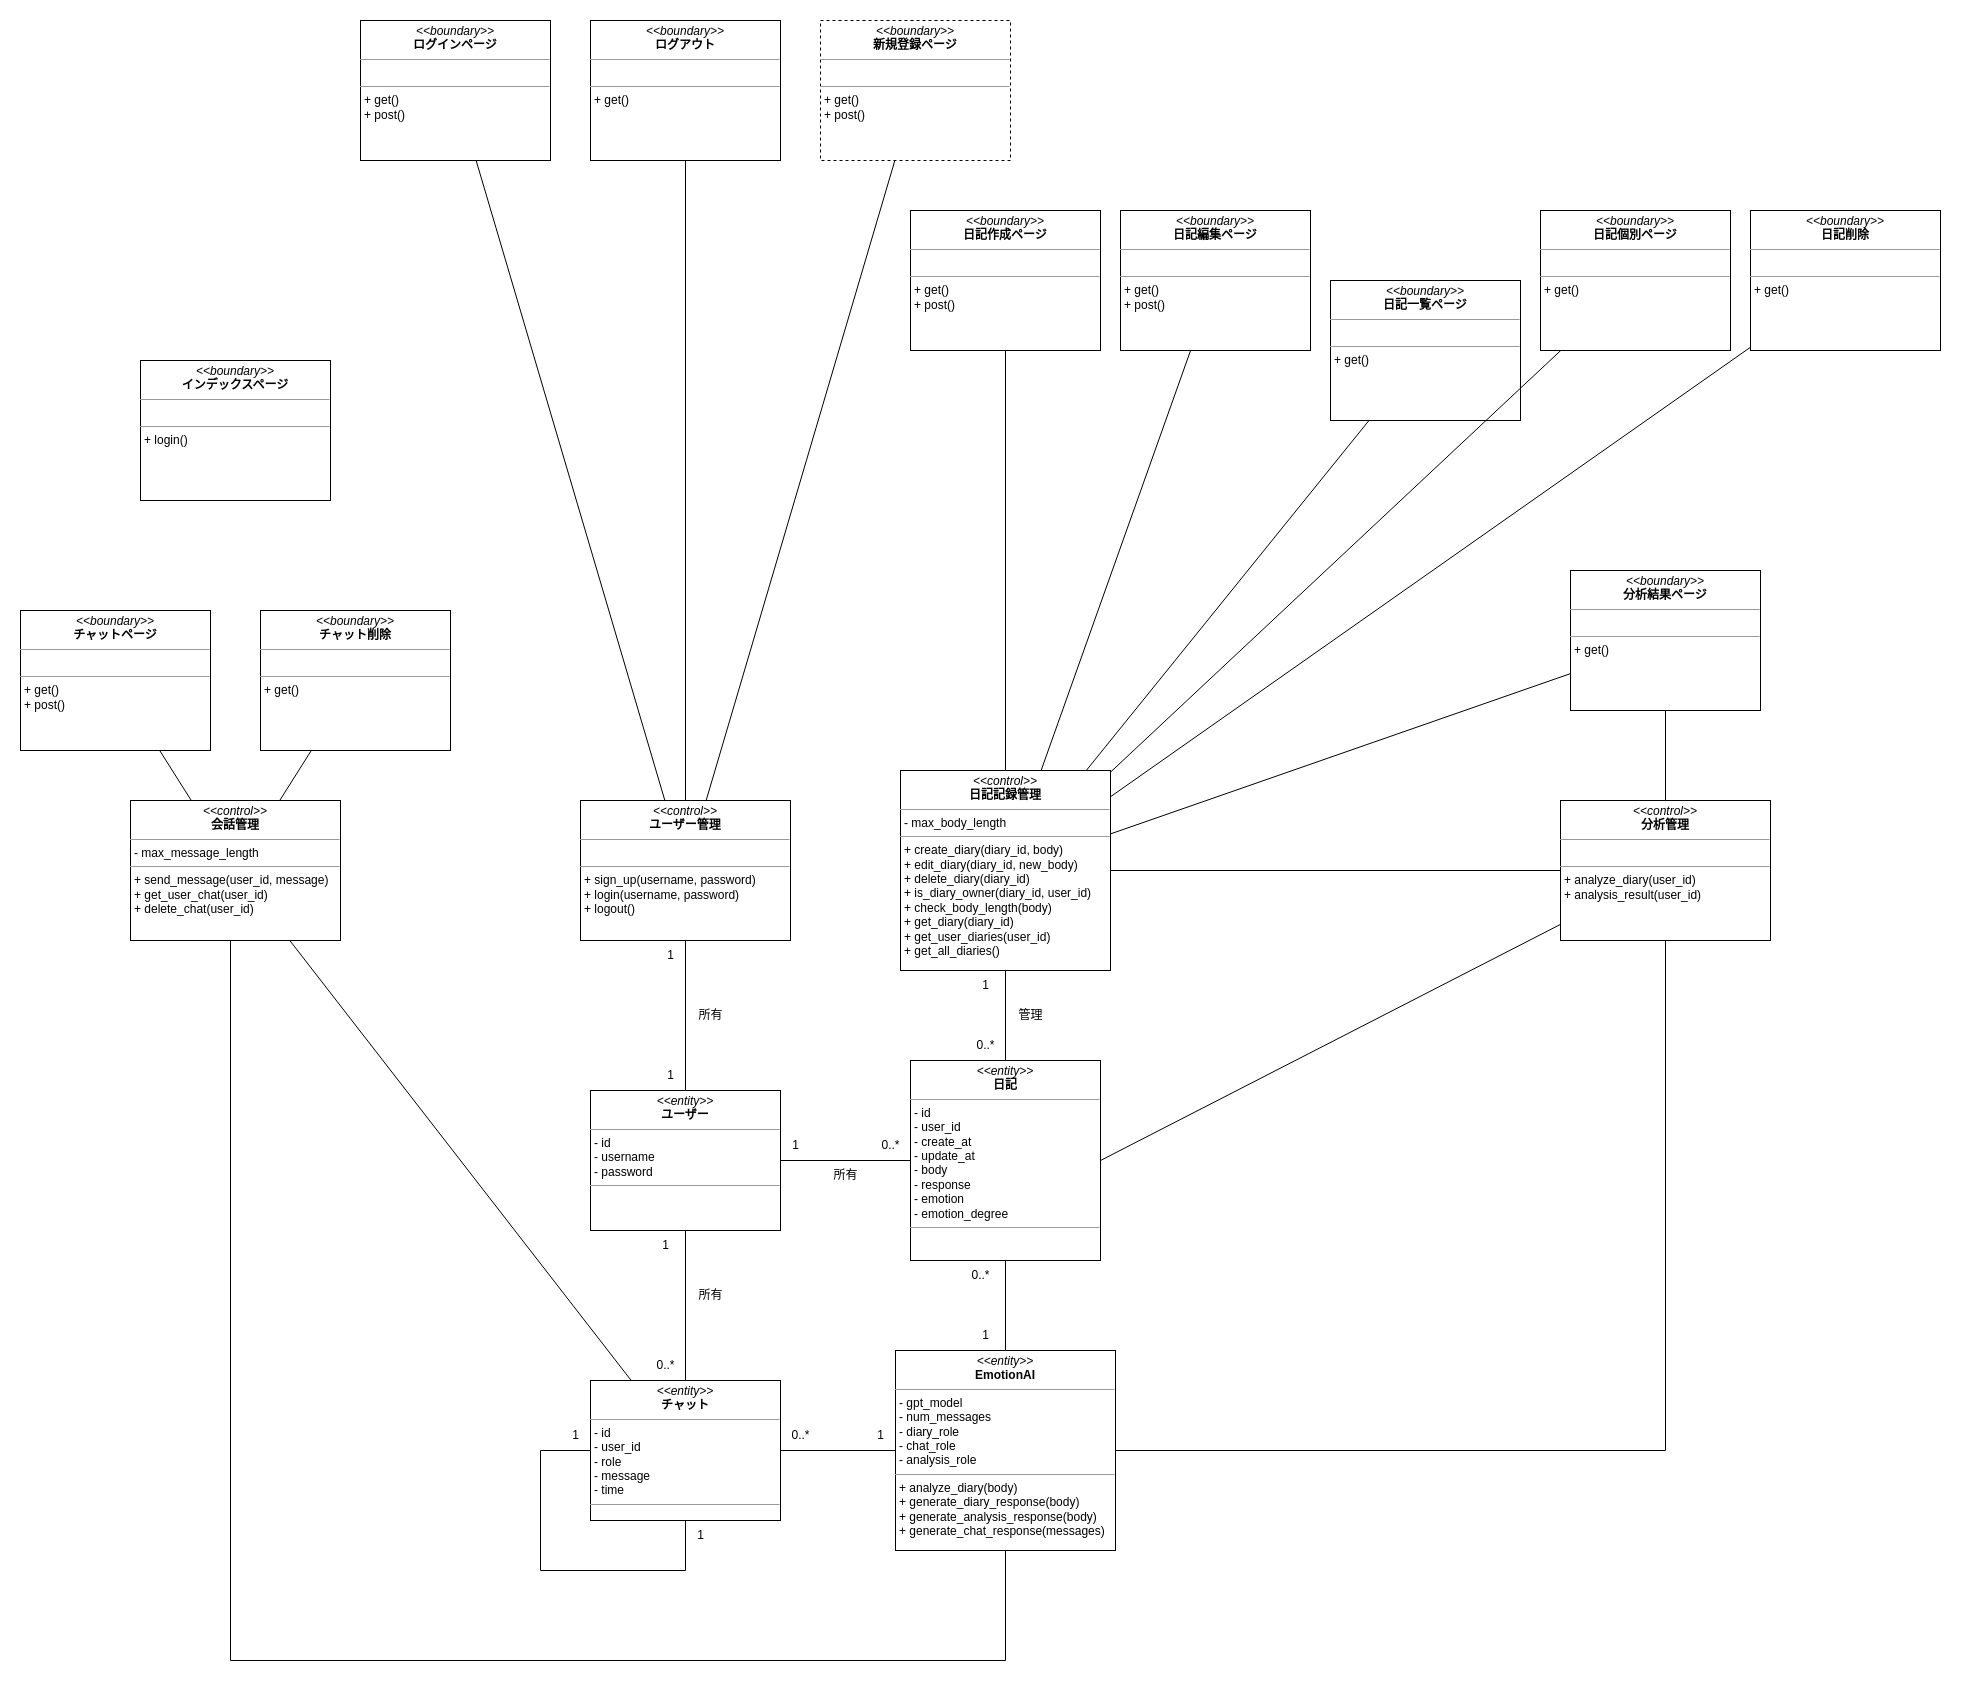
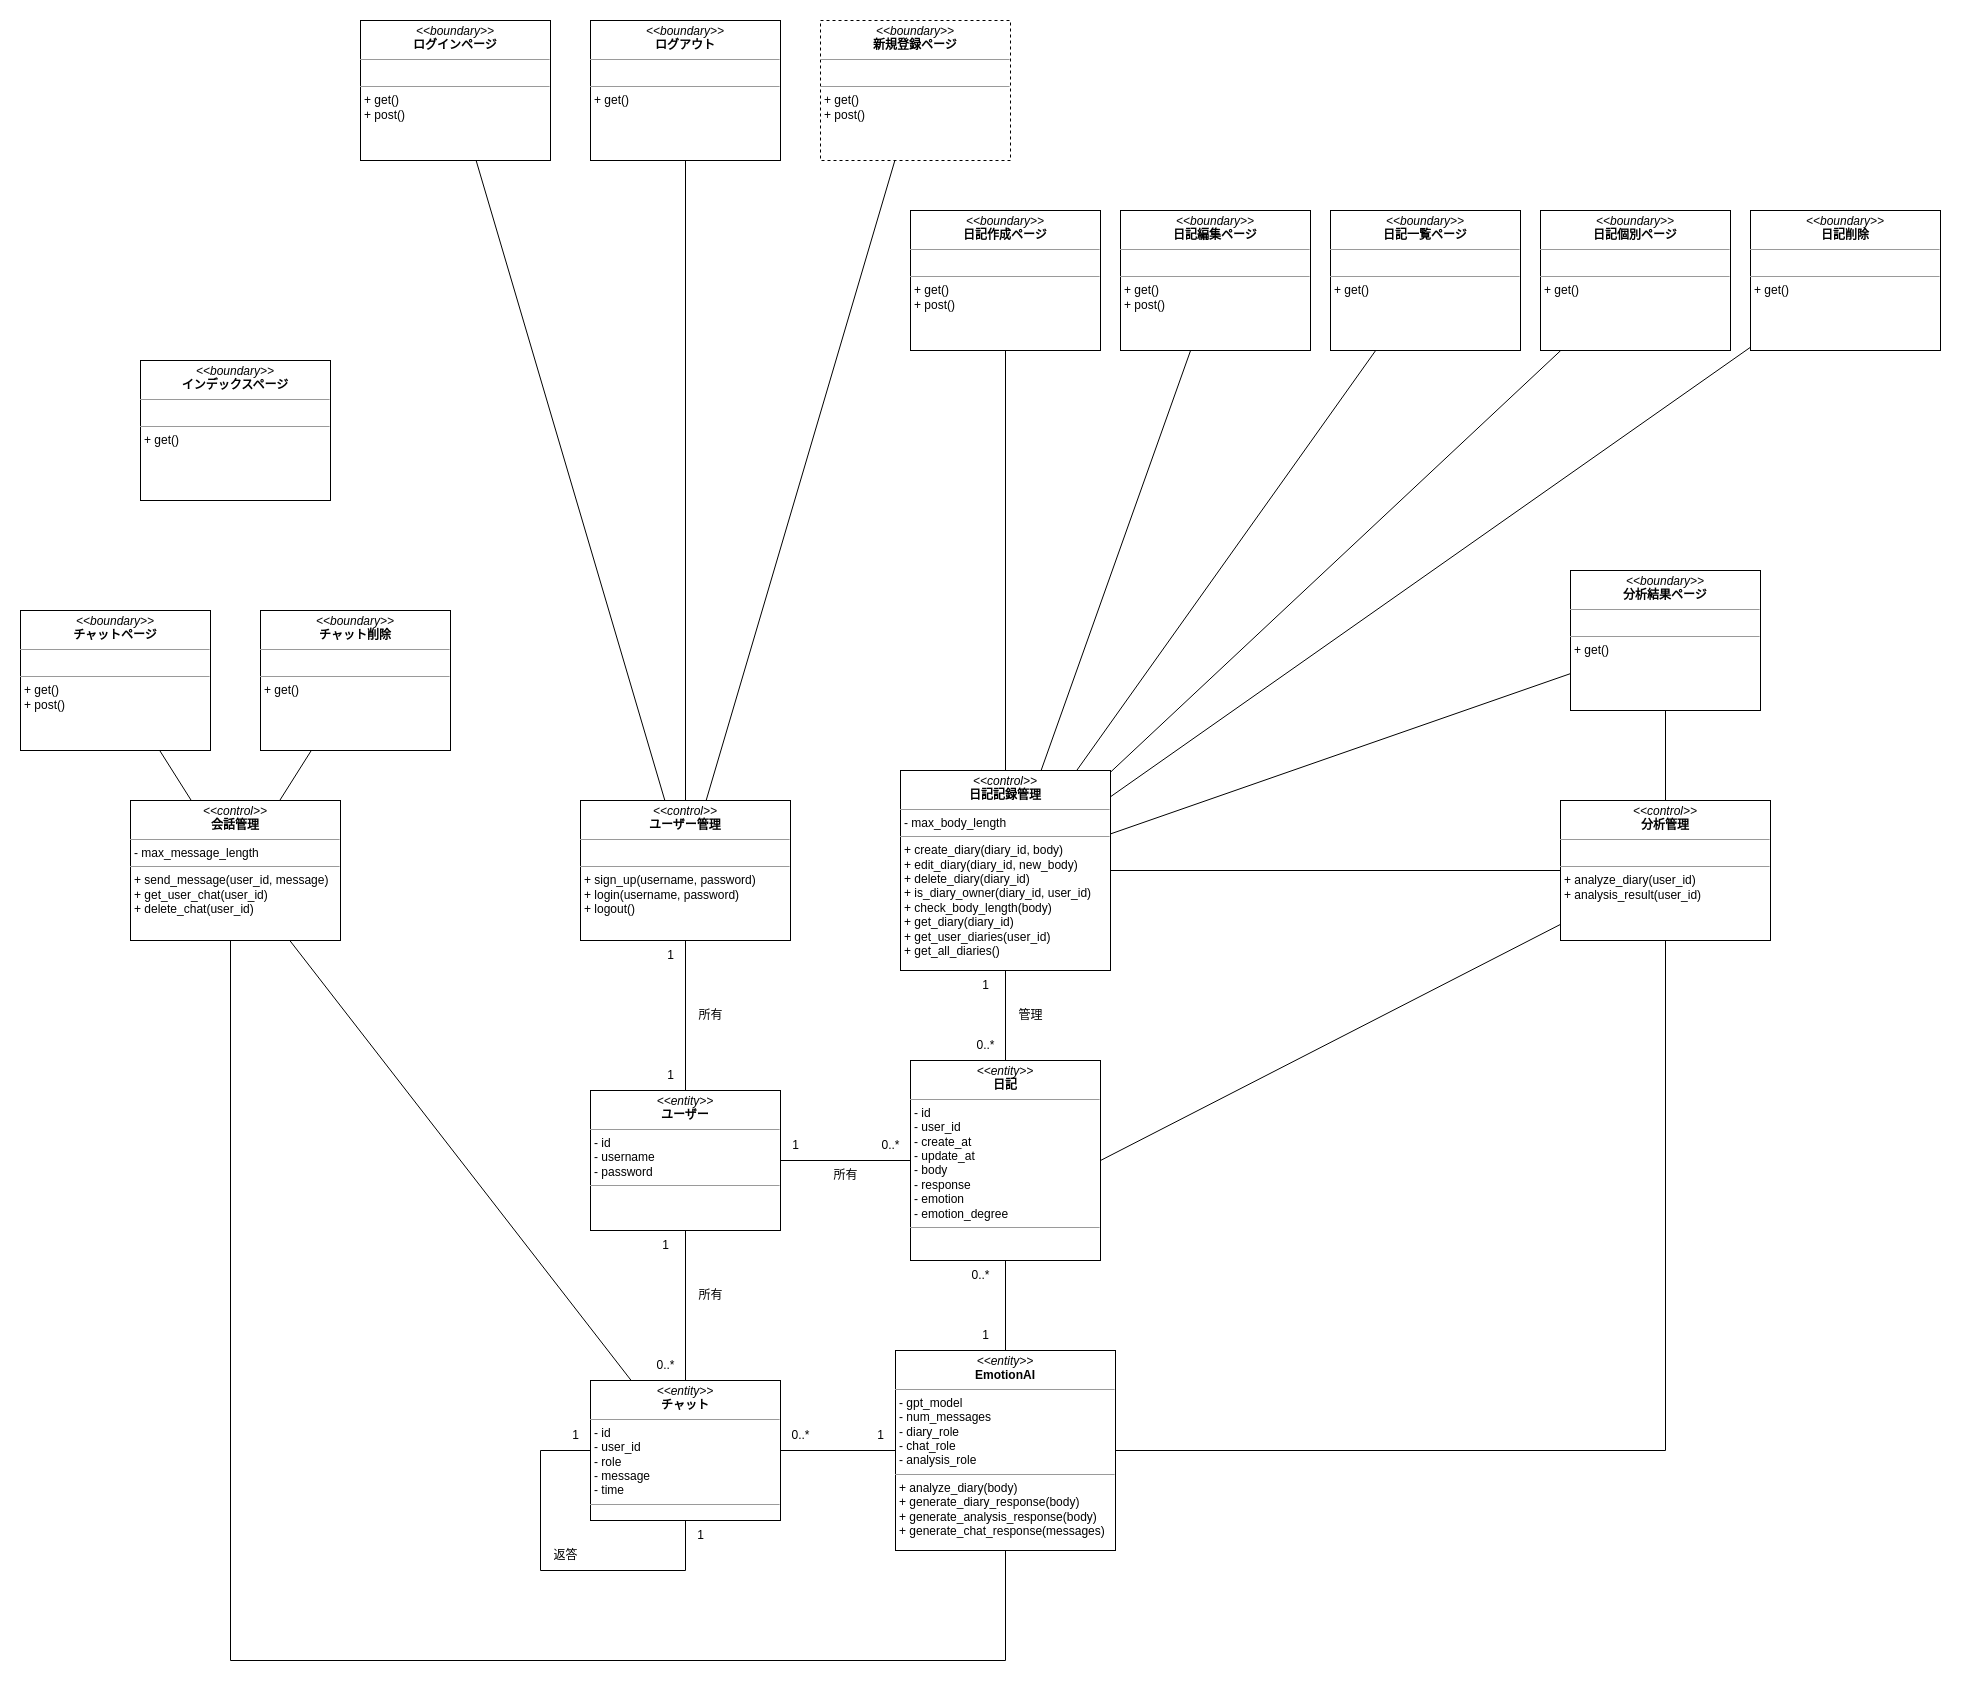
node "<<boundary>> 日記一覧ページ + get()": moved (1426, 351) -> (1426, 281)
node "<<boundary>> インデックスページ + login()": label "<<boundary>> インデックスページ + login()" -> "<<boundary>> インデックスページ + get()"
node "返答": added
